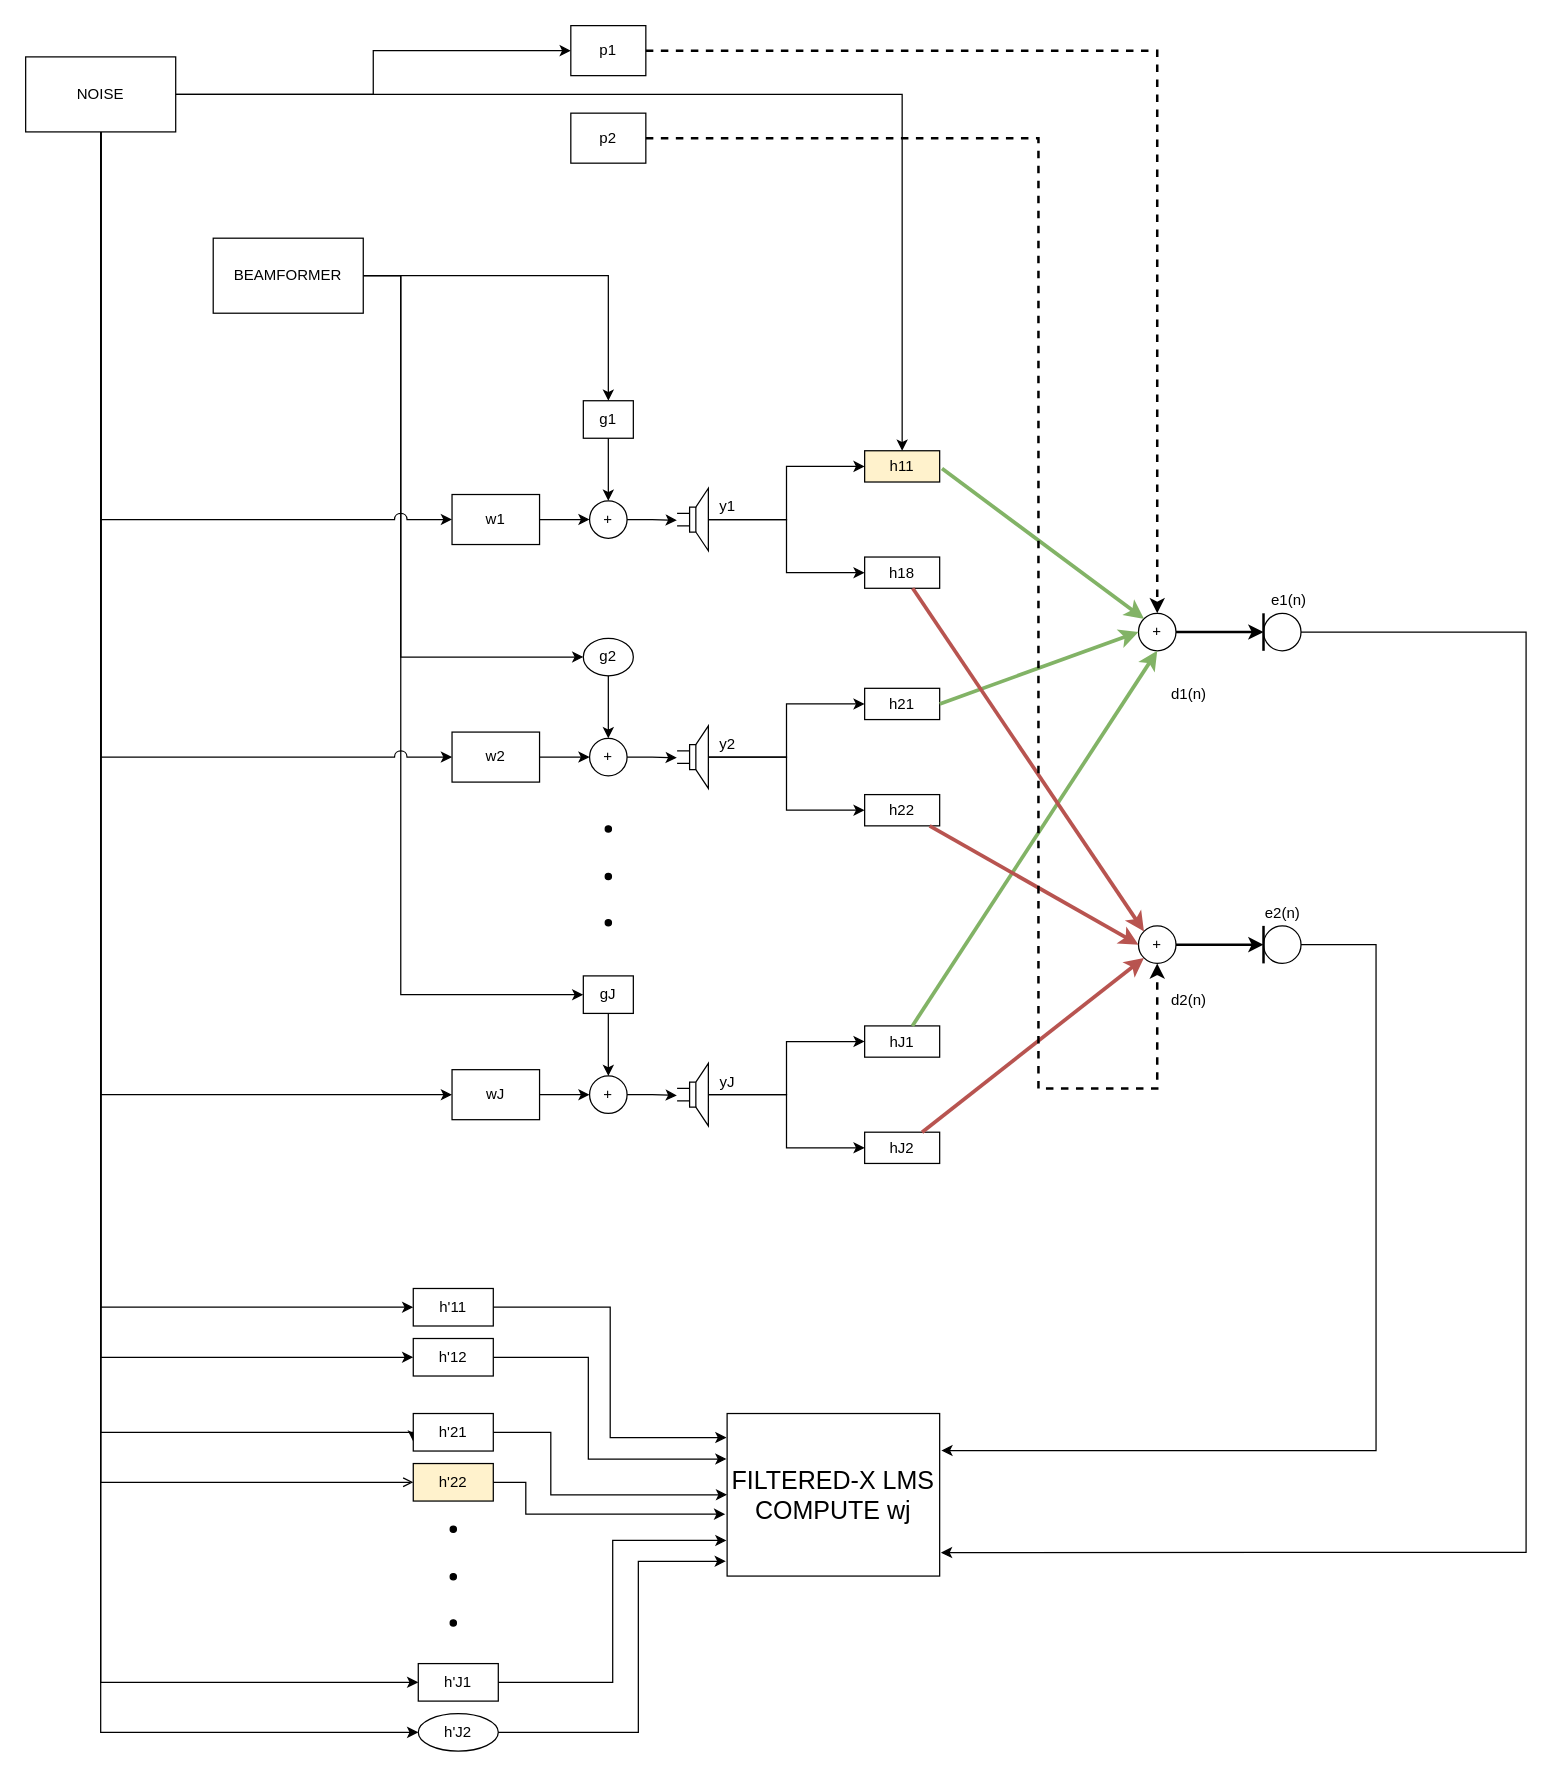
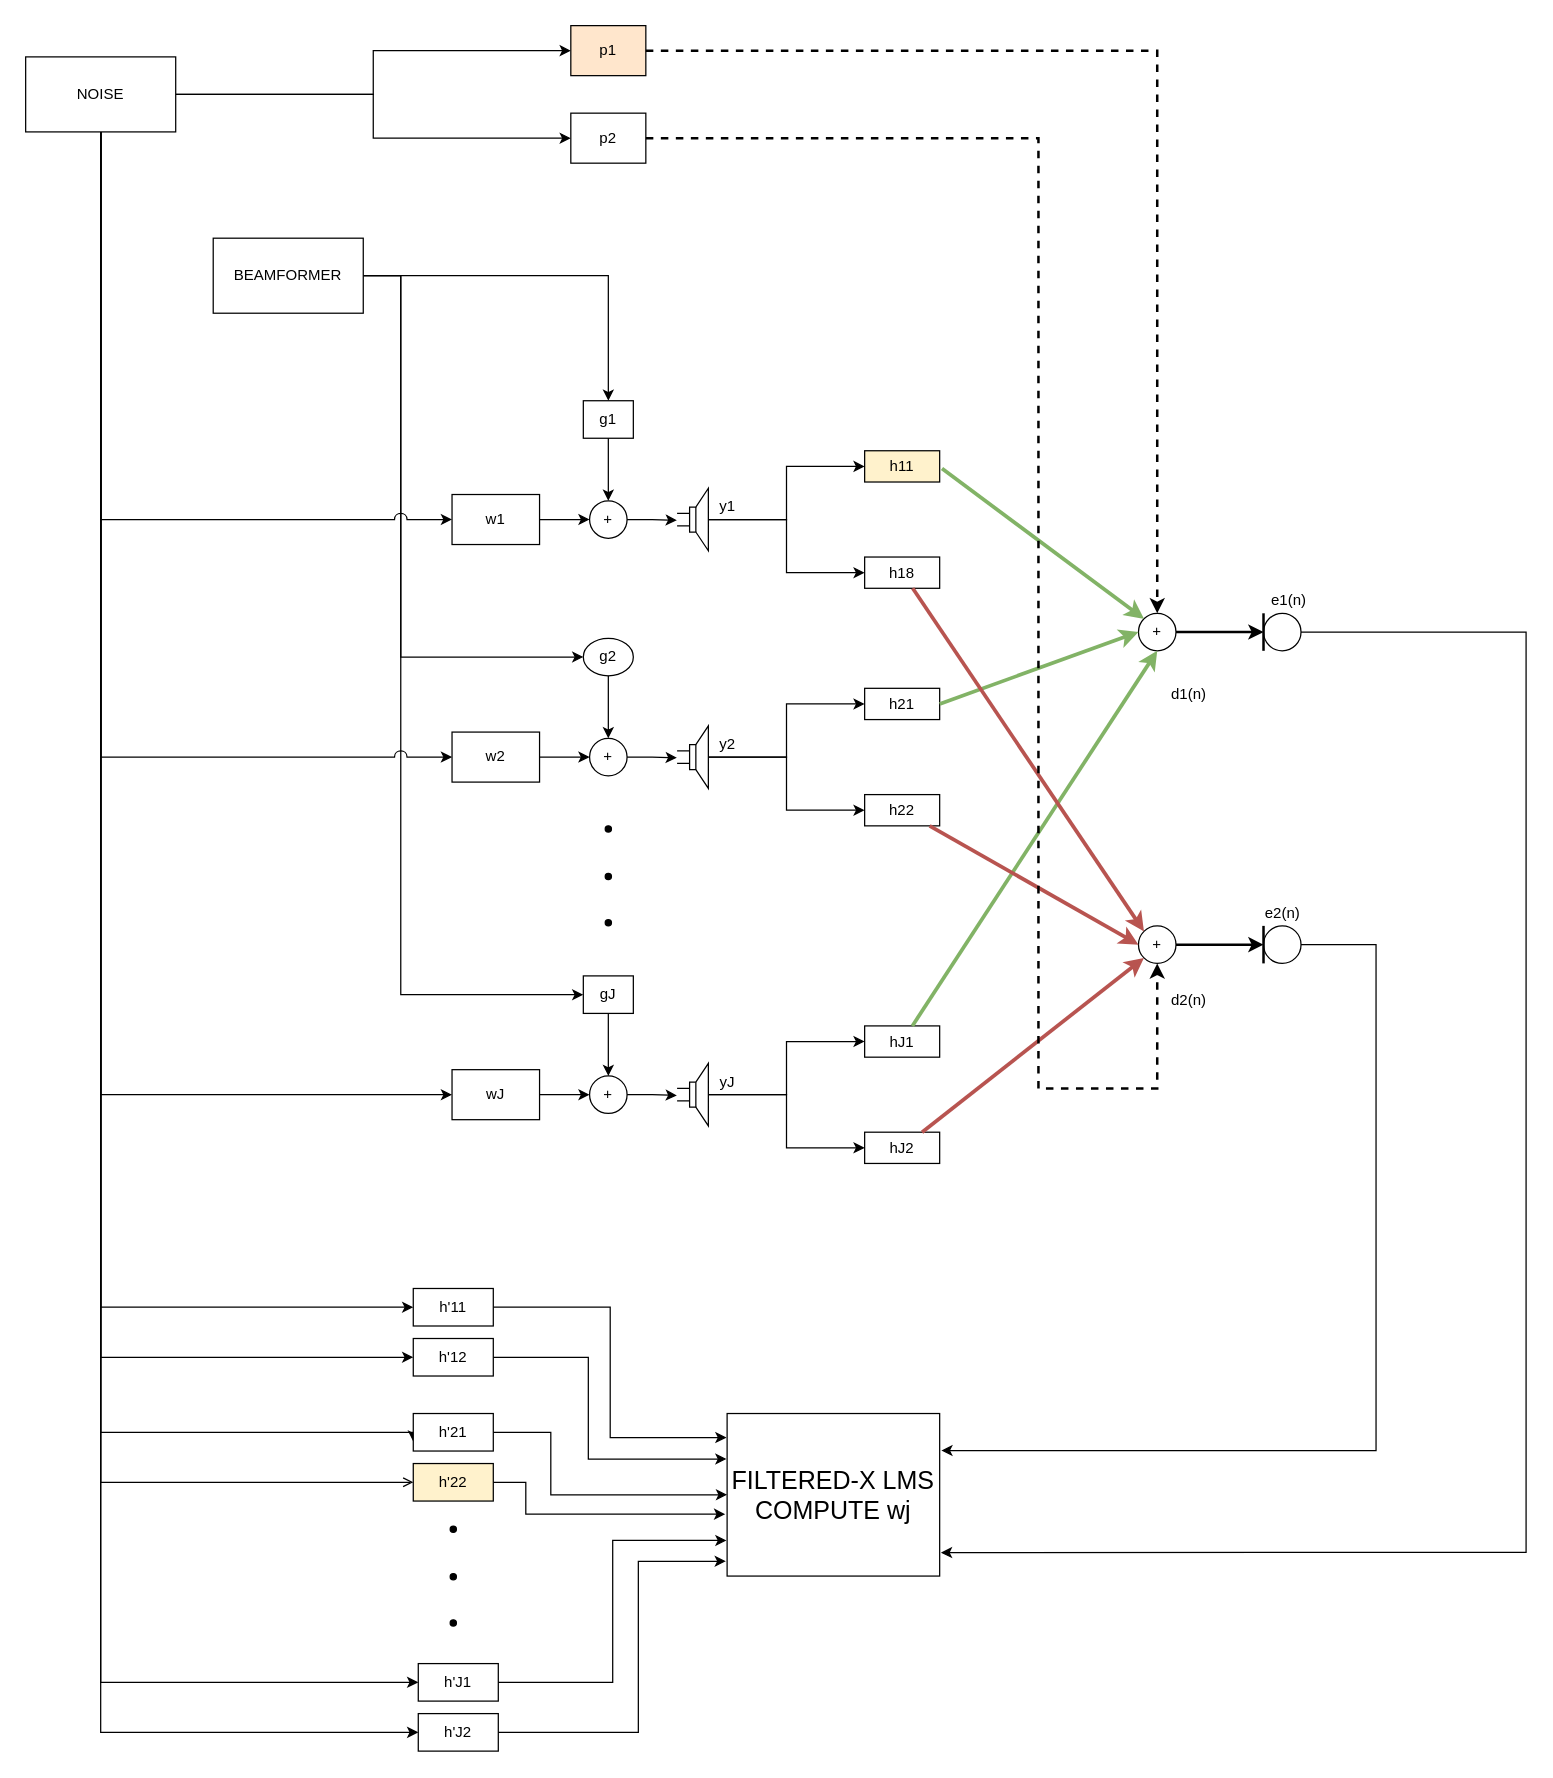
node "p1": fillcolor #ffffff -> #ffe6cc
edge "NOISE" -> "h11": now "NOISE" -> "p2"
node "h'J2": shape ellipse -> rectangle
